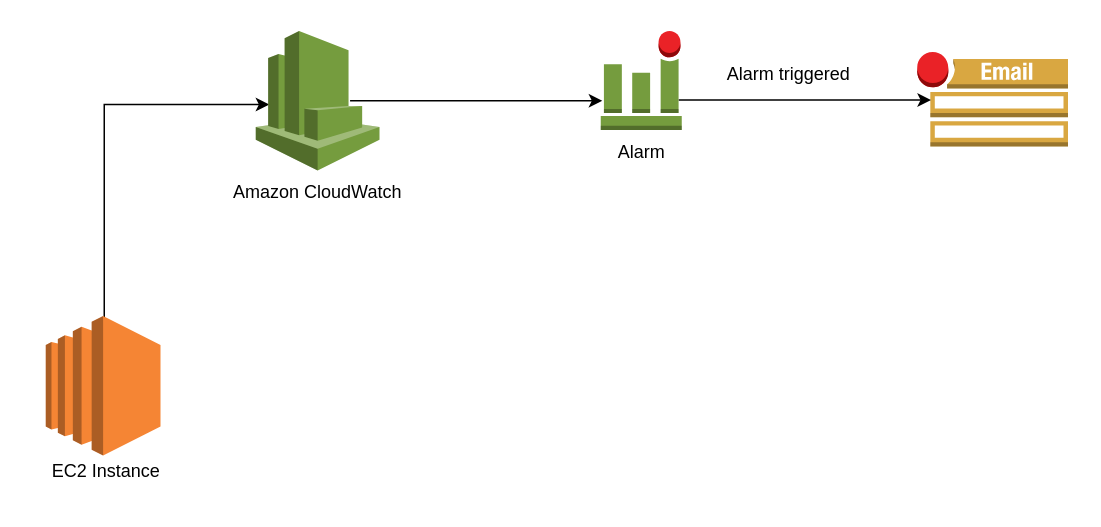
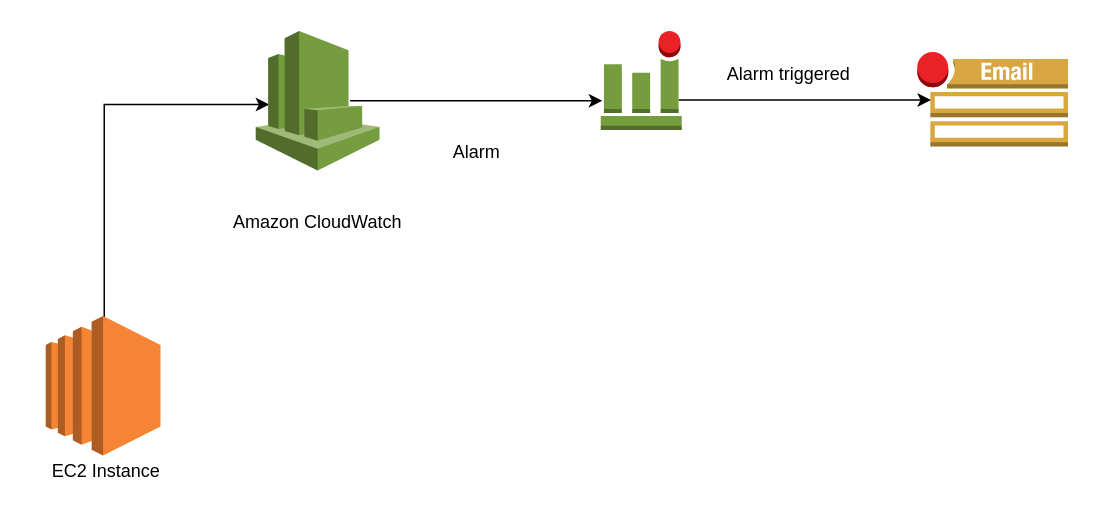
node "Alarm": moved (641, 152) -> (476, 152)
node "Amazon CloudWatch": moved (318, 193) -> (318, 223)
